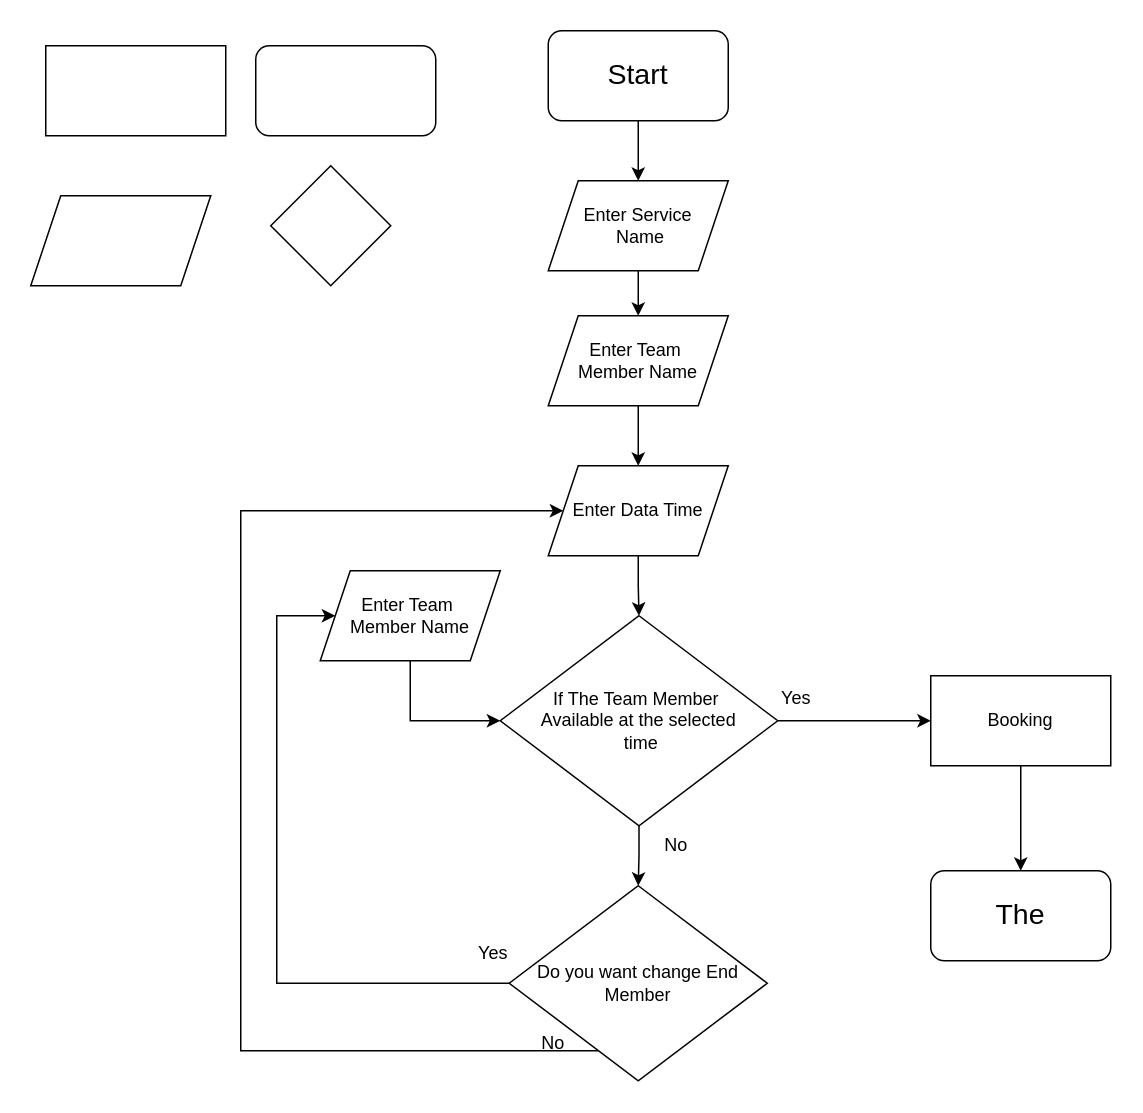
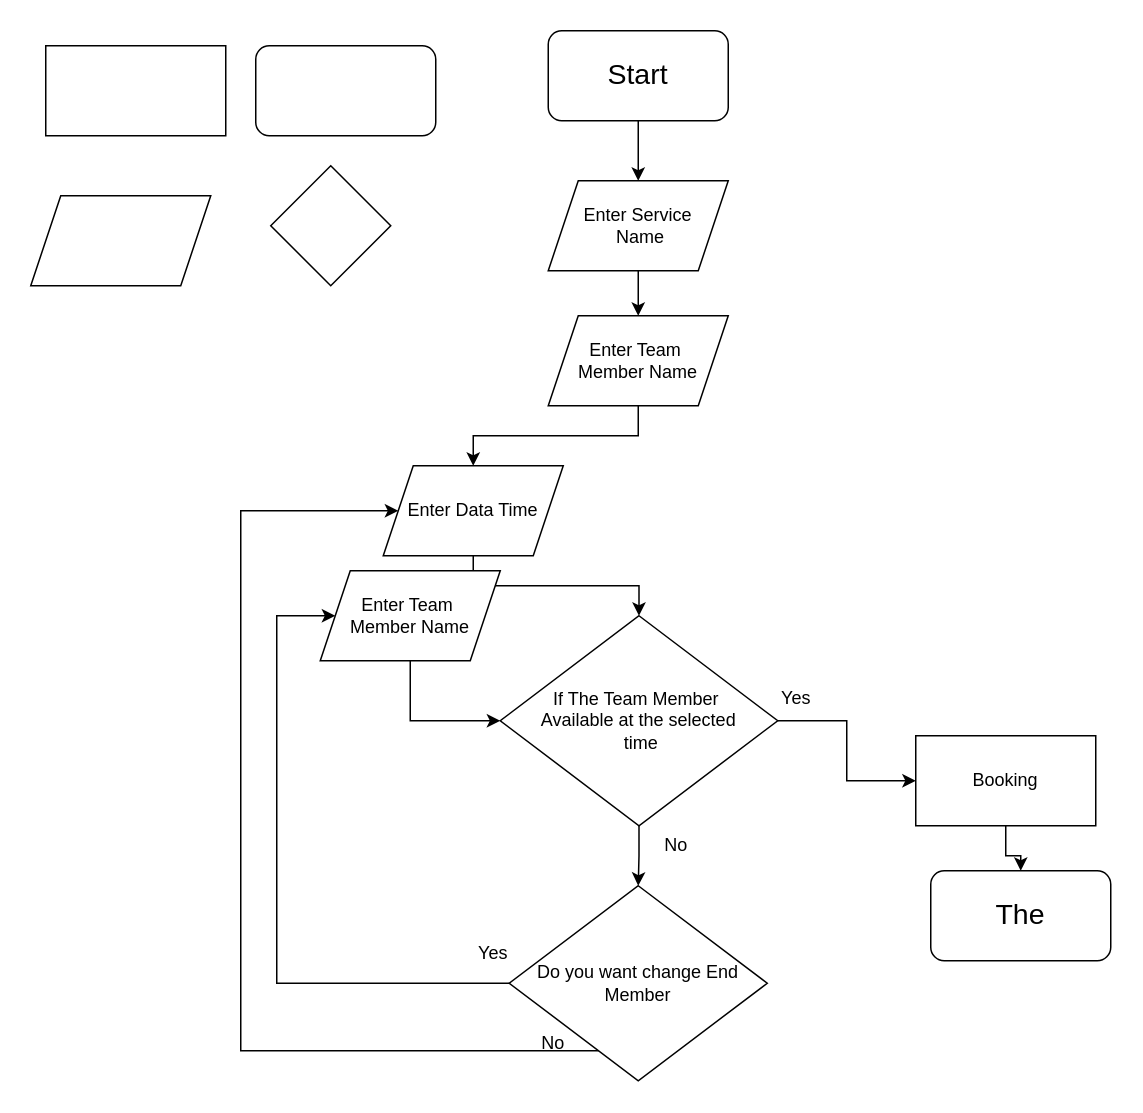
node "Enter Data Time": moved (638, 511) -> (473, 511)
node "Booking": moved (1021, 721) -> (1006, 781)
